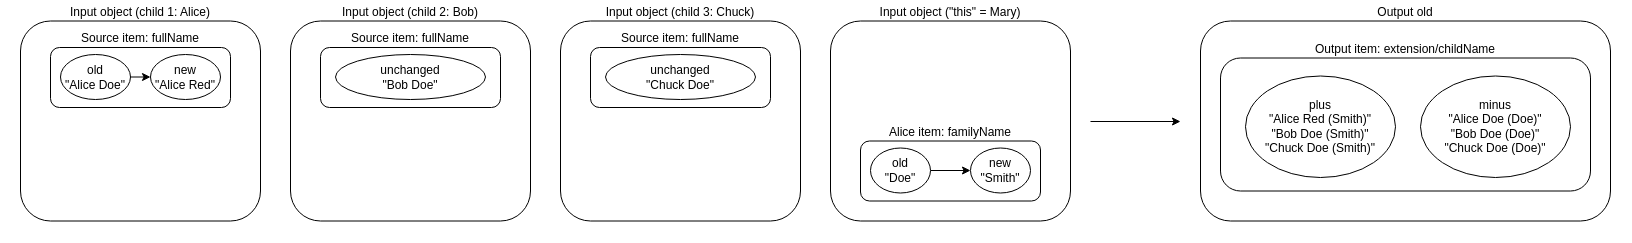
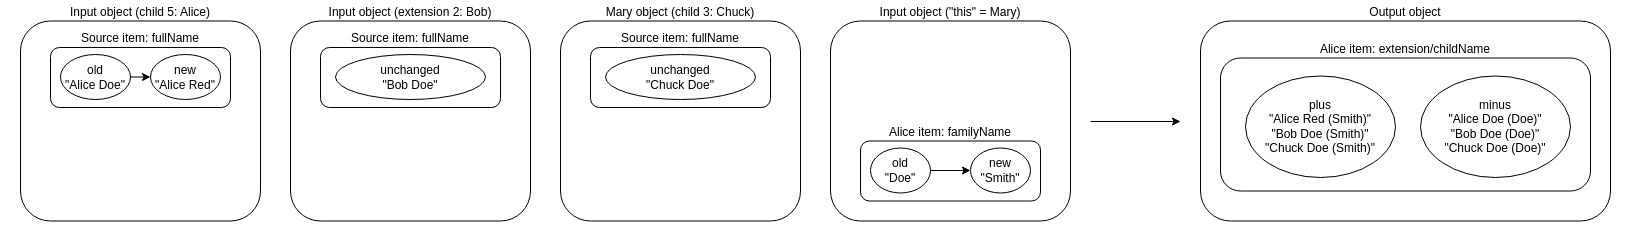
node "Input object (child 1: Alice)": label "Input object (child 1: Alice)" -> "Input object (child 5: Alice)"
node "Input object (child 2: Bob)": label "Input object (child 2: Bob)" -> "Input object (extension 2: Bob)"
node "Input object (child 3: Chuck)": label "Input object (child 3: Chuck)" -> "Mary object (child 3: Chuck)"
node "Output old": label "Output old" -> "Output object"
node "Output item: extension/childName": label "Output item: extension/childName" -> "Alice item: extension/childName"
